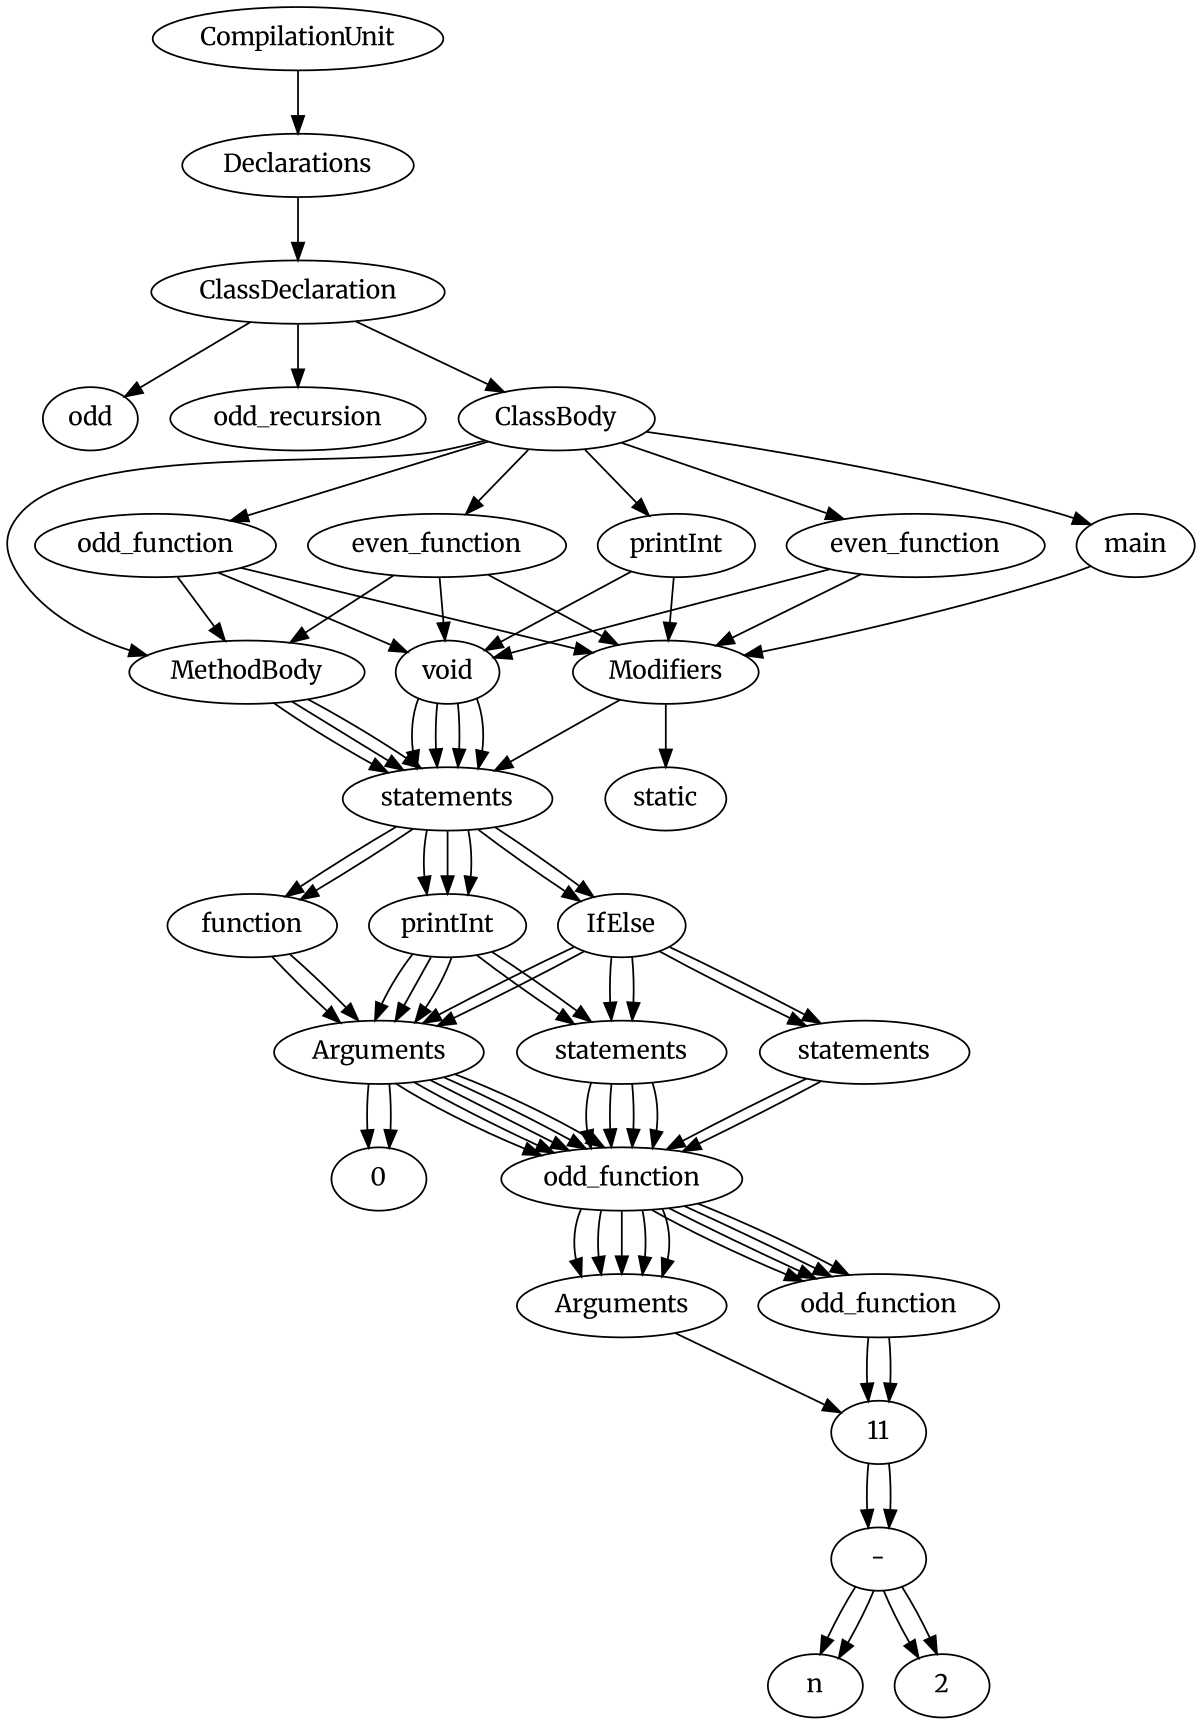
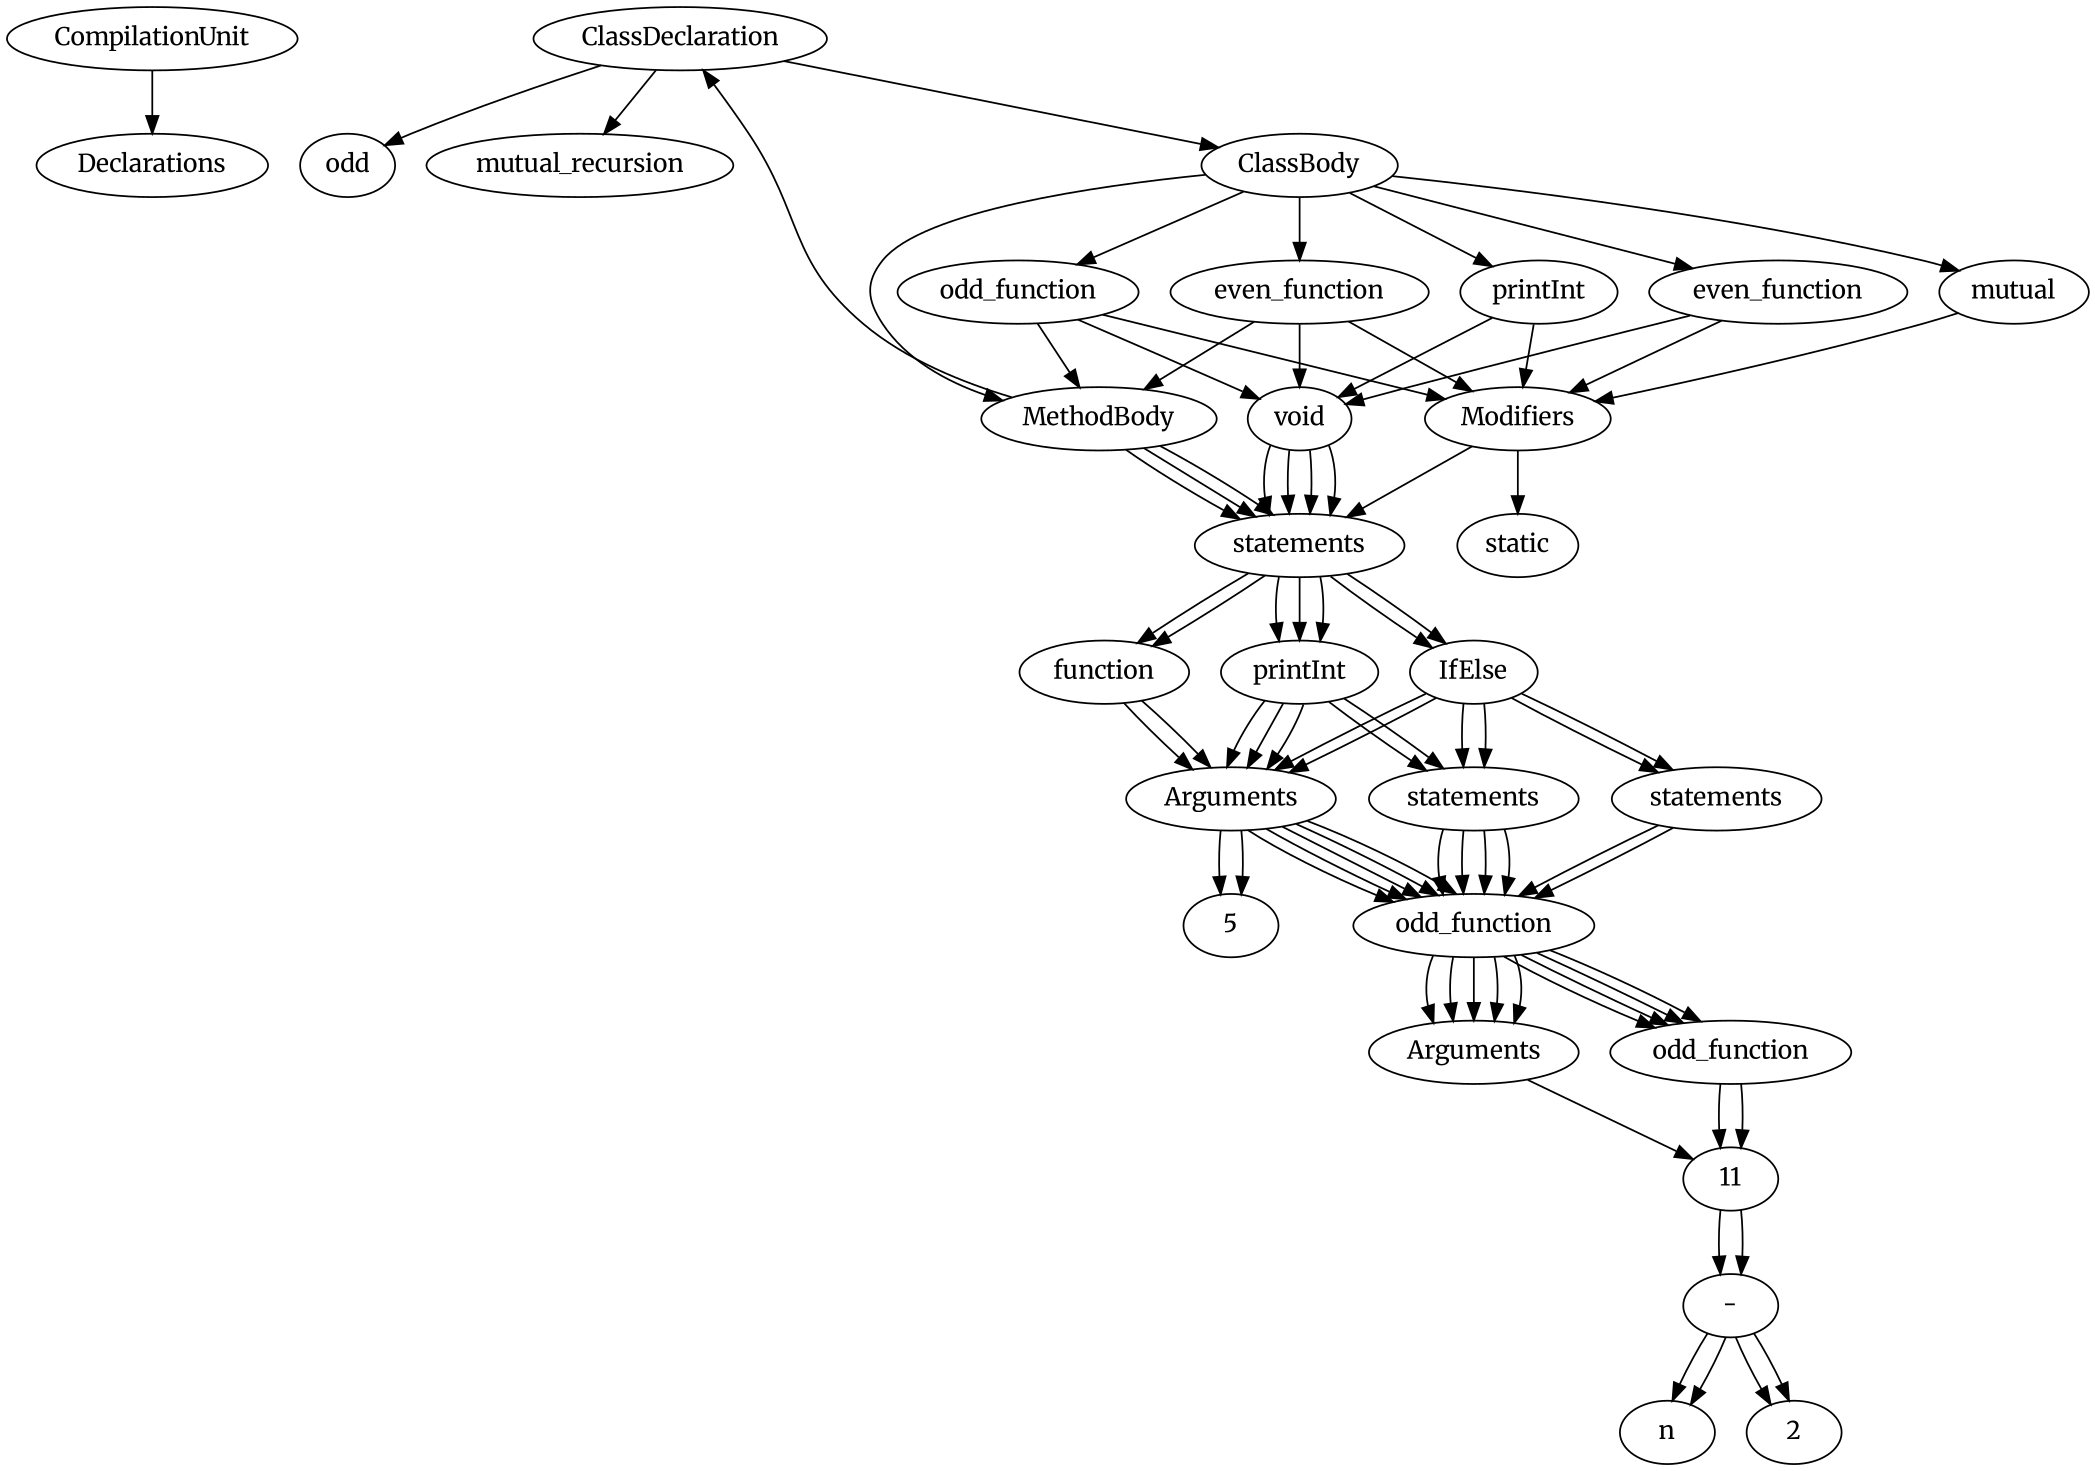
edge "Declarations" -> "ClassDeclaration": now "MethodBody" -> "ClassDeclaration"
node "odd_recursion": label "odd_recursion" -> "mutual_recursion"
node "main": label "main" -> "mutual"
node "0": label "0" -> "5"
